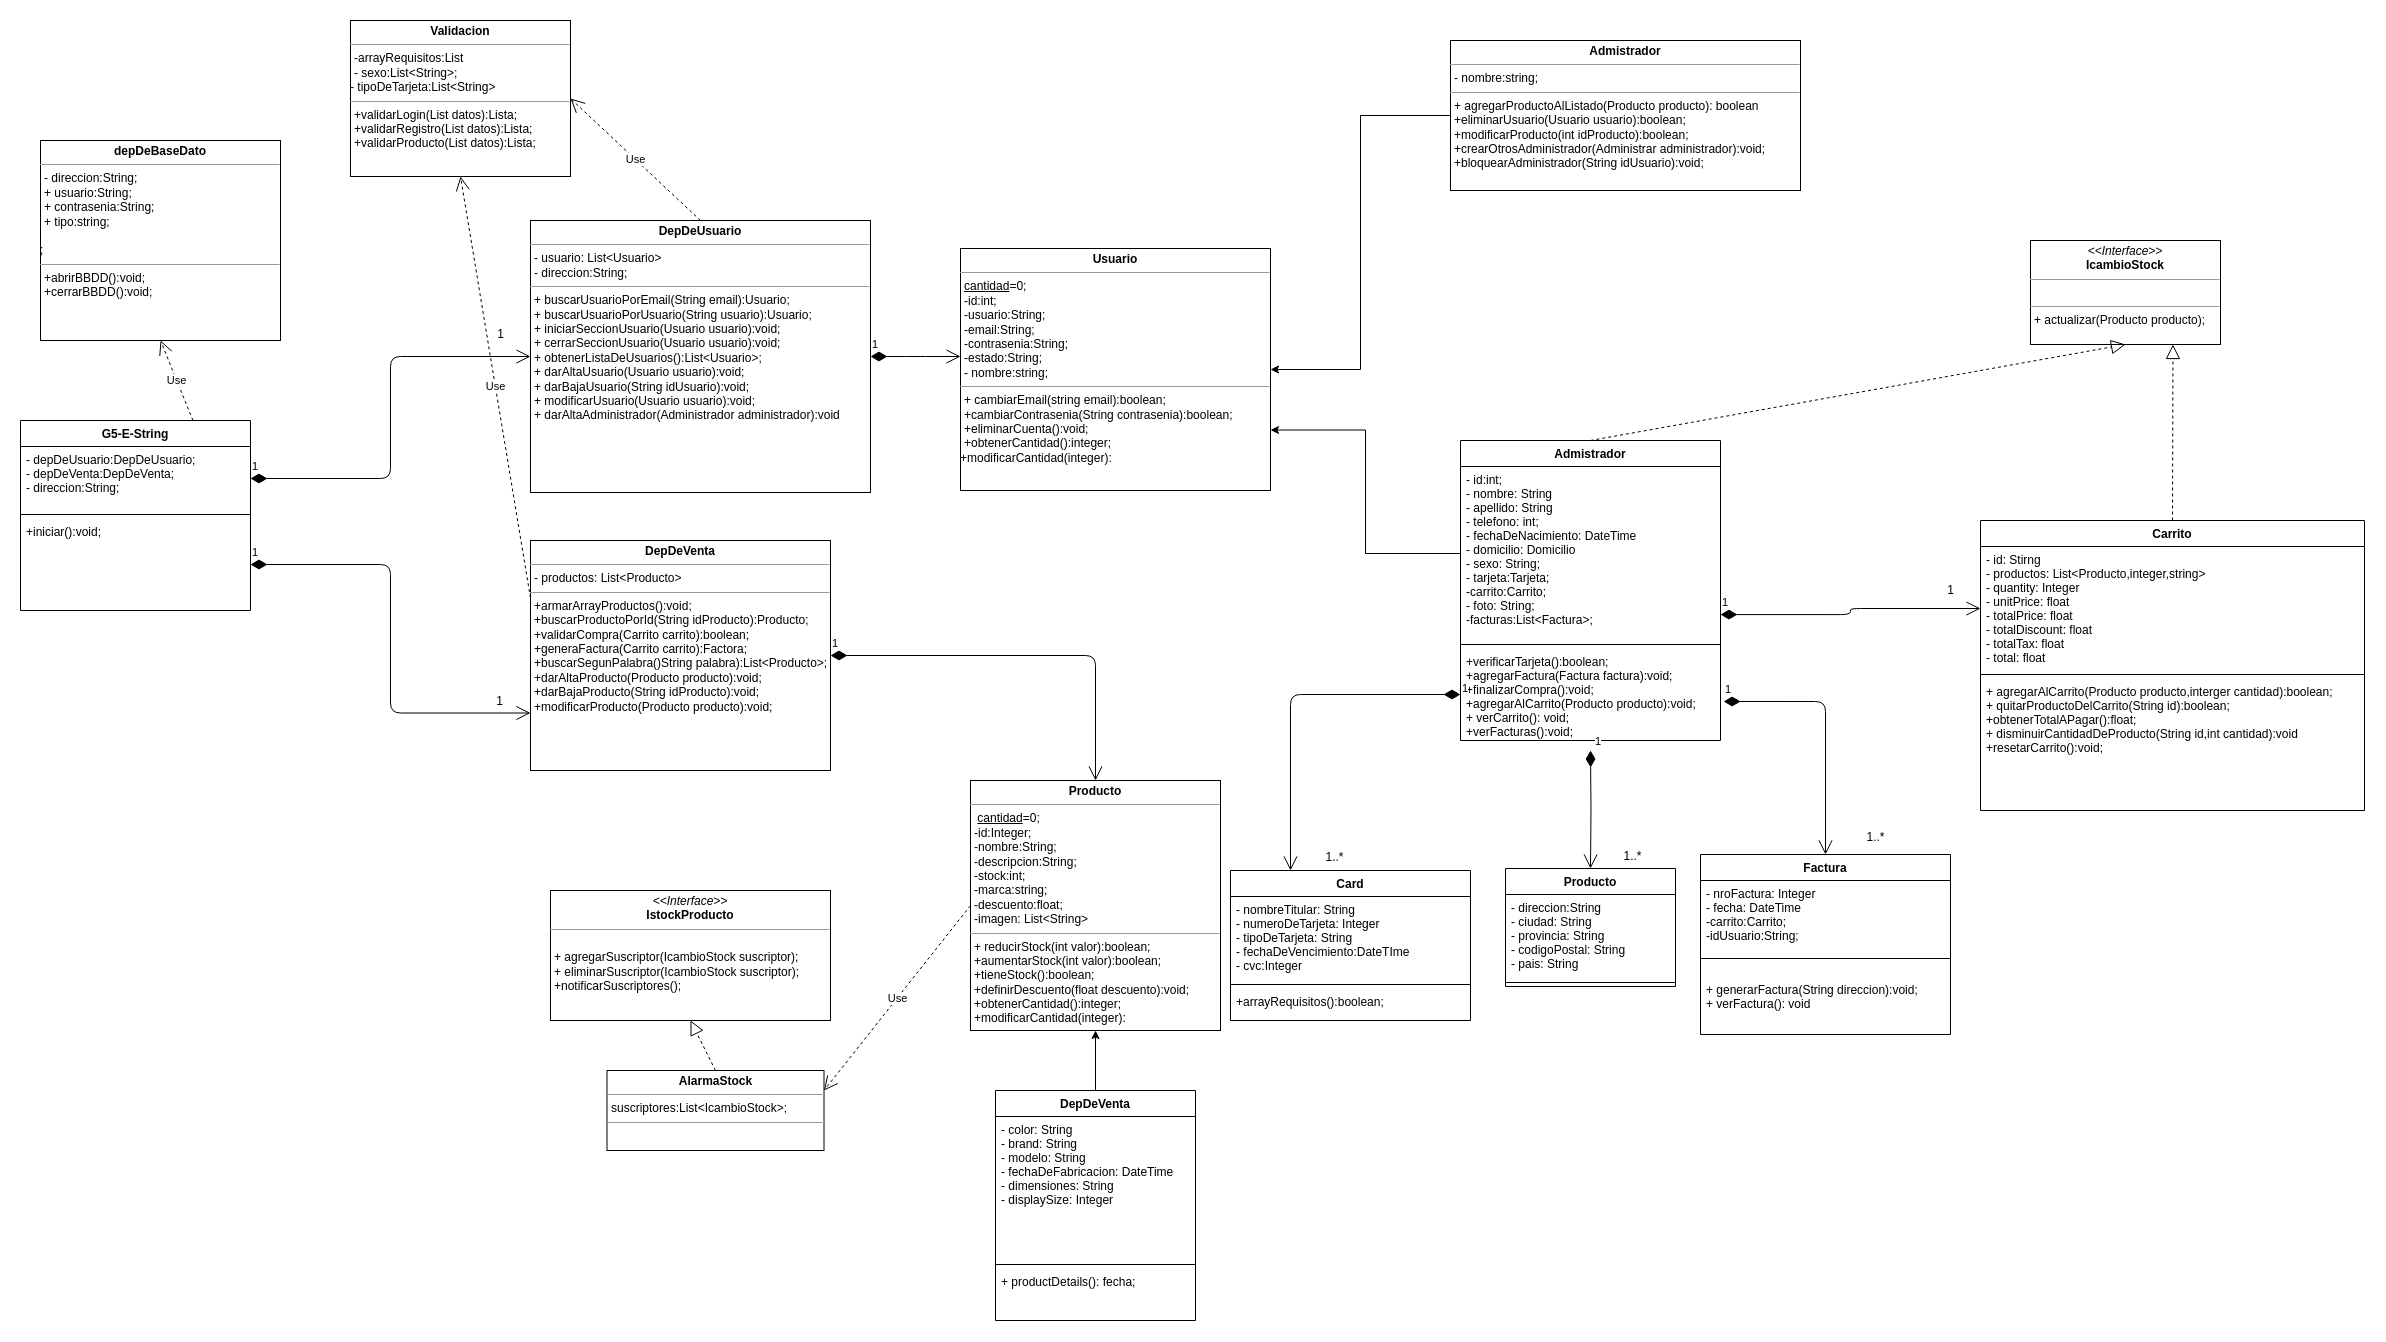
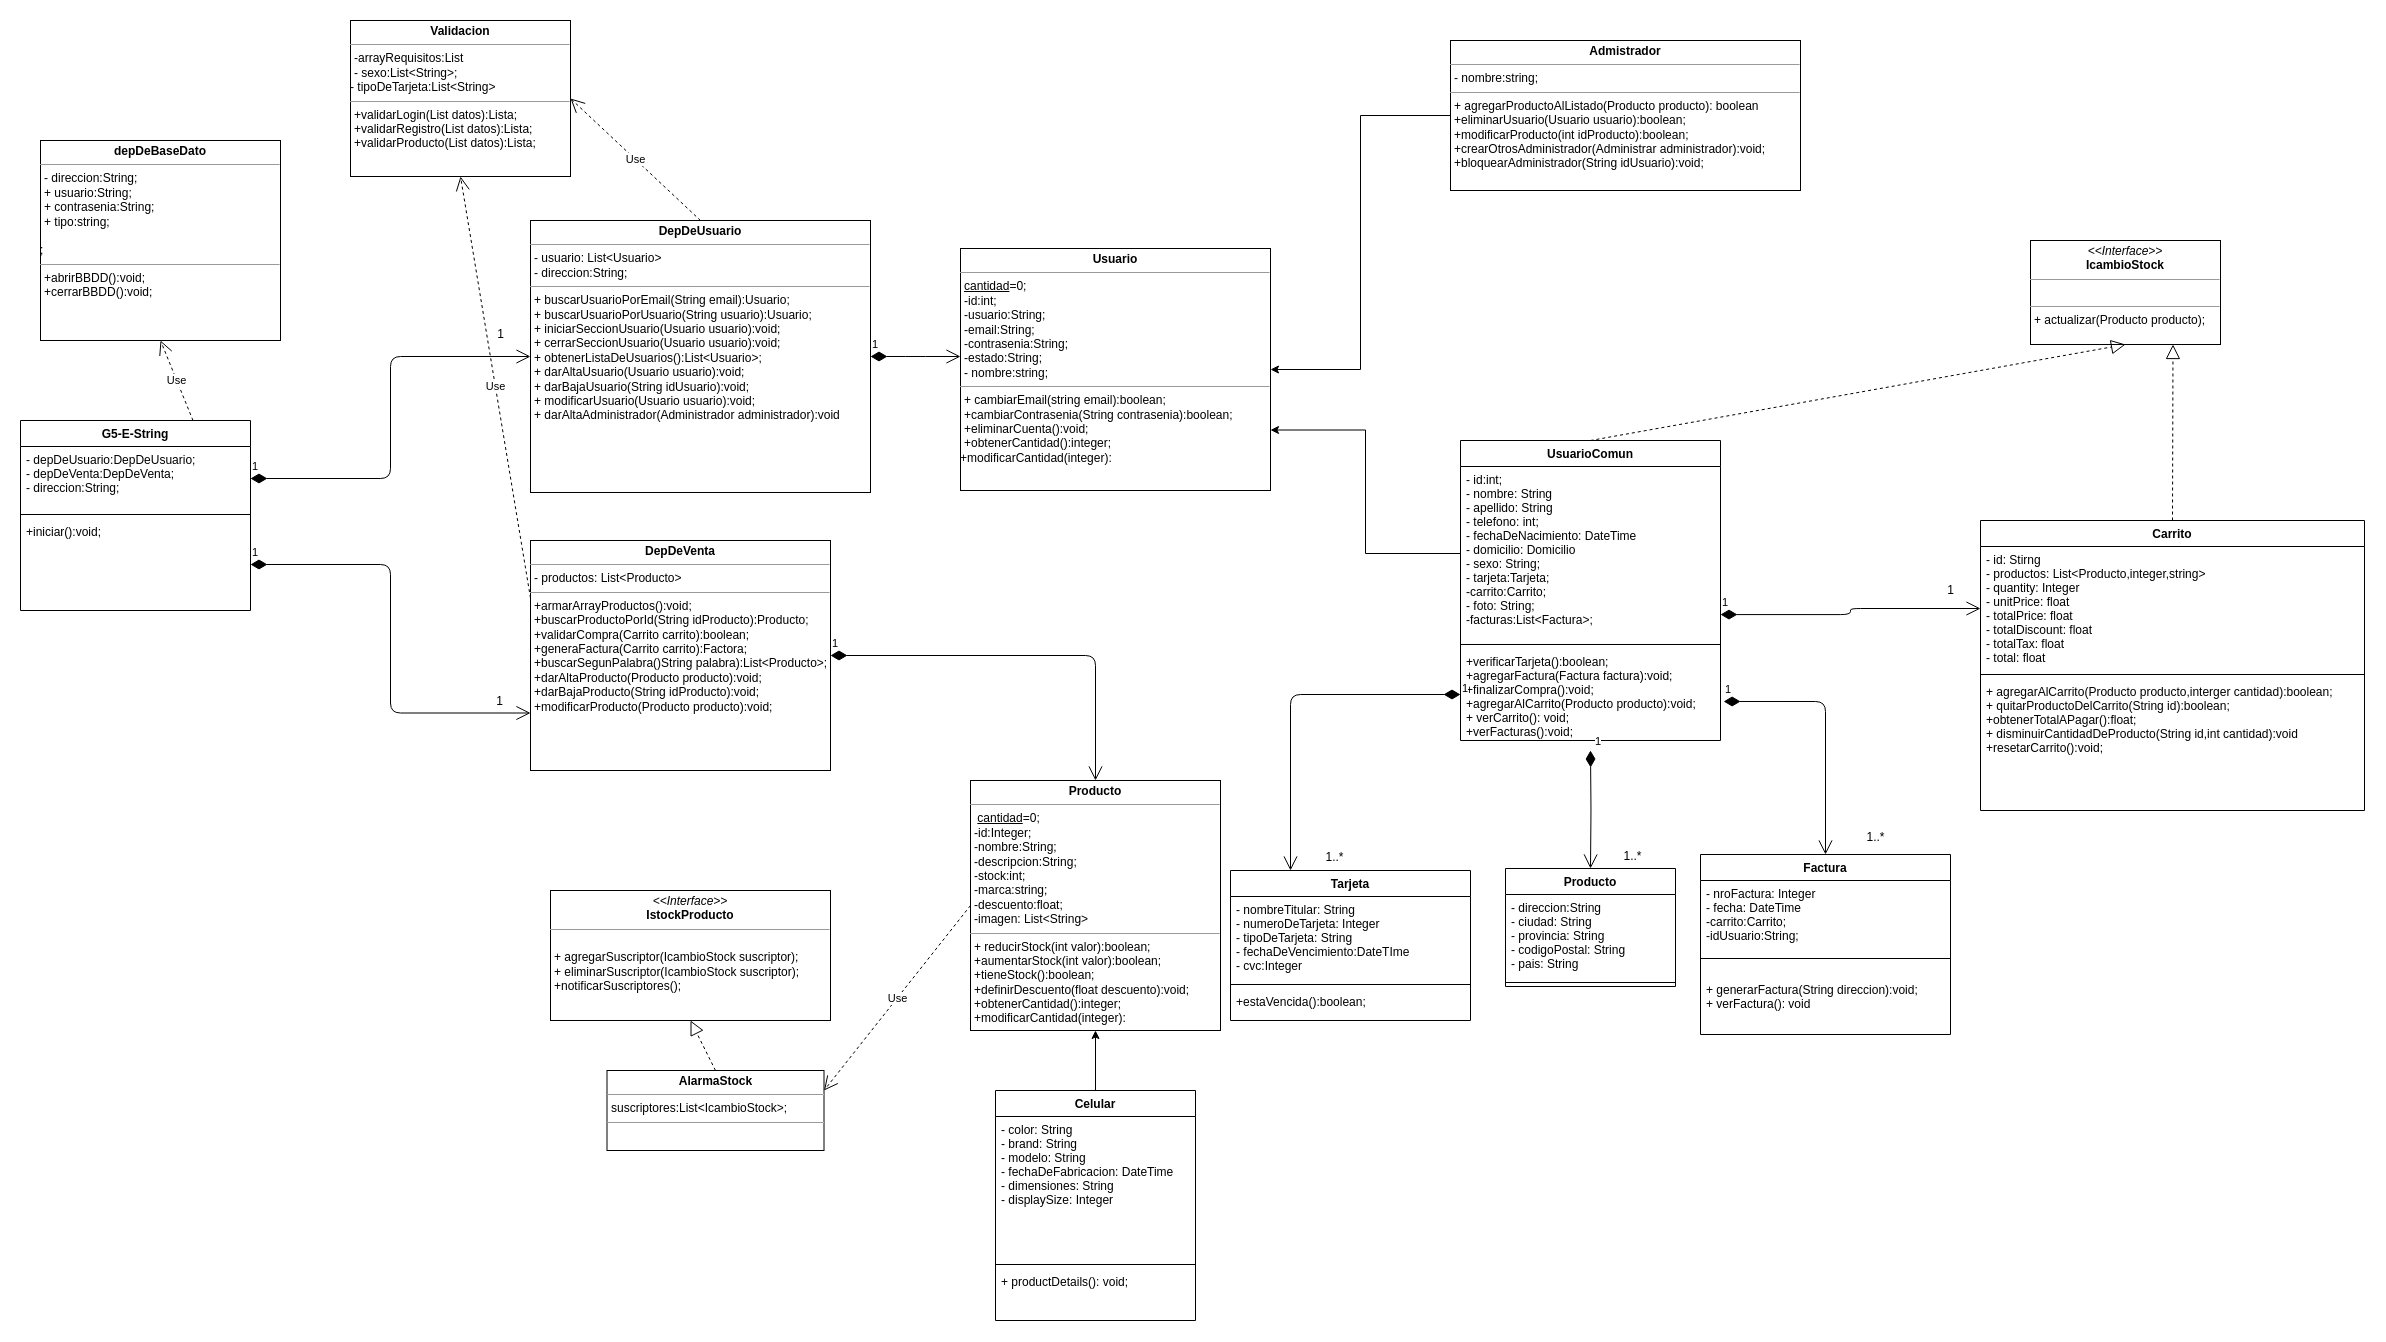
node "Admistrador": label "Admistrador" -> "UsuarioComun"
node "Card": label "Card" -> "Tarjeta"
node "+arrayRequisitos():boolean;": label "+arrayRequisitos():boolean;" -> "+estaVencida():boolean;"
node "DepDeVenta": label "DepDeVenta" -> "Celular"
node "+ productDetails(): fecha;": label "+ productDetails(): fecha;" -> "+ productDetails(): void;"
